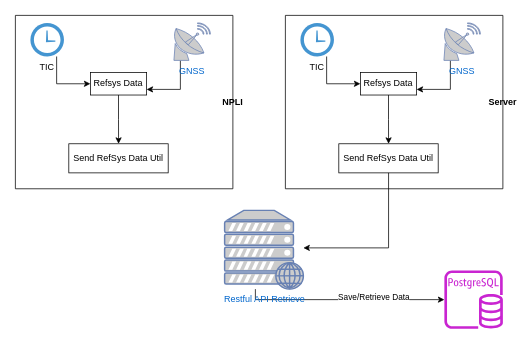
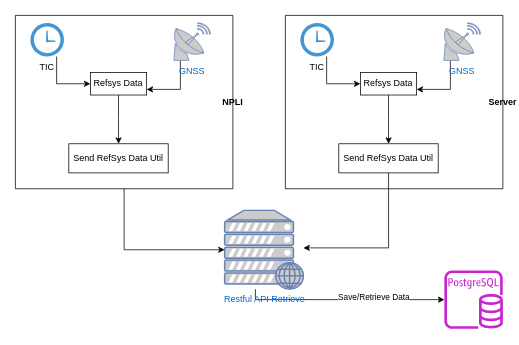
edge "NPLI" -> "Restful API Retrieve": added
